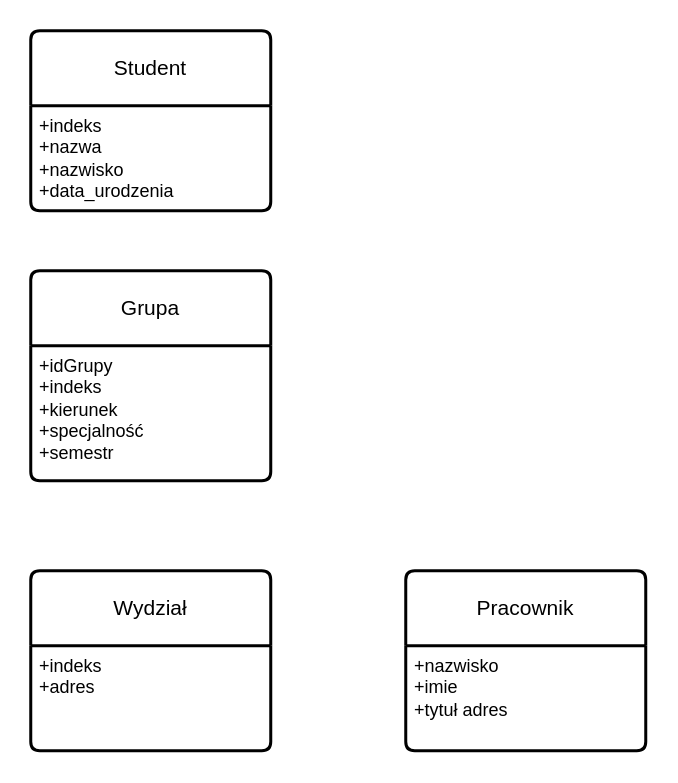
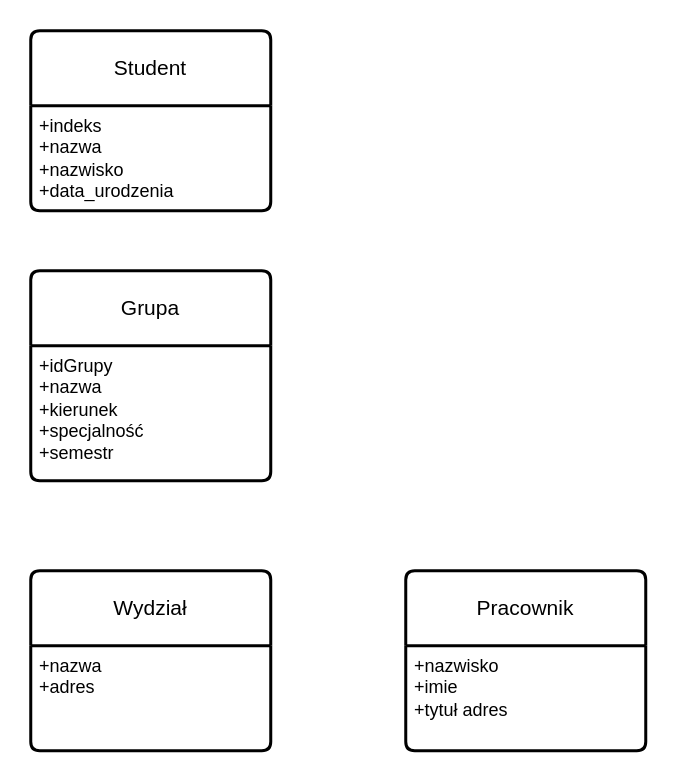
node "+idGrupy +indeks +kierunek +specjalność +semestr": label "+idGrupy +indeks +kierunek +specjalność +semestr" -> "+idGrupy +nazwa +kierunek +specjalność +semestr"
node "+indeks +adres": label "+indeks +adres" -> "+nazwa +adres"
